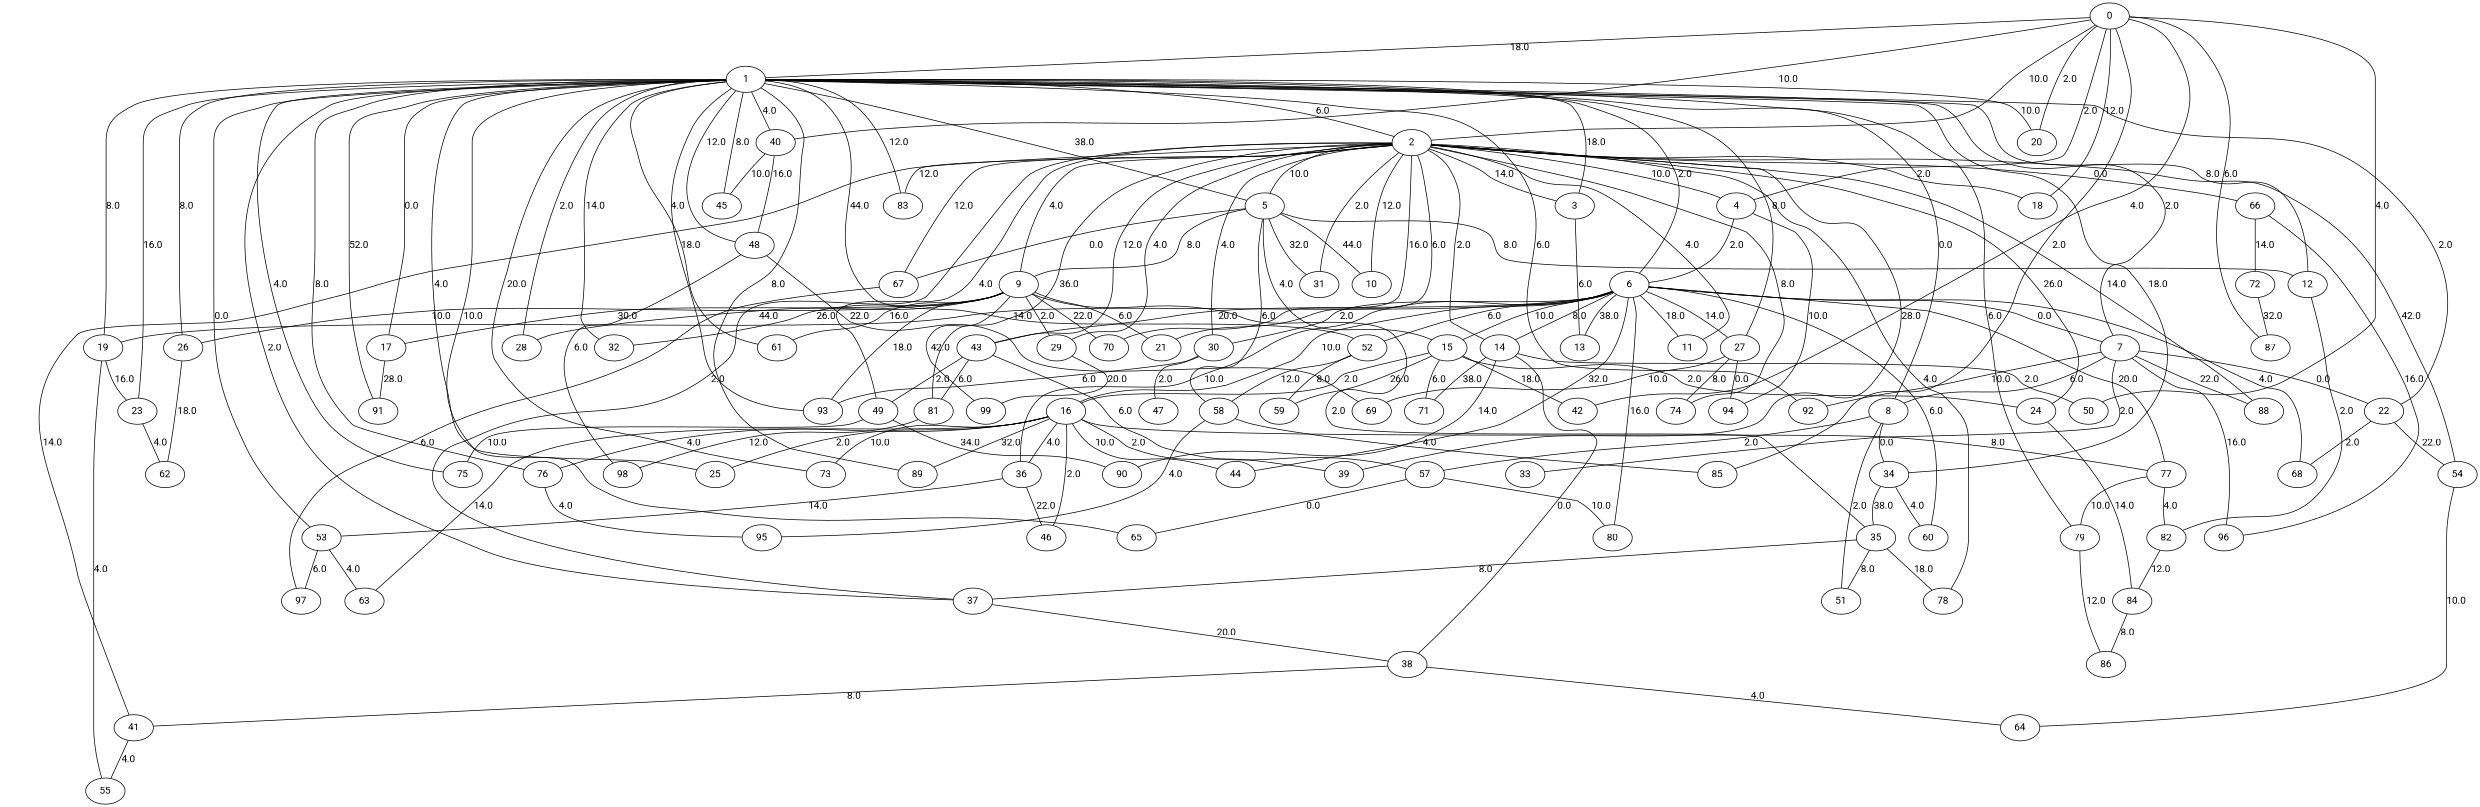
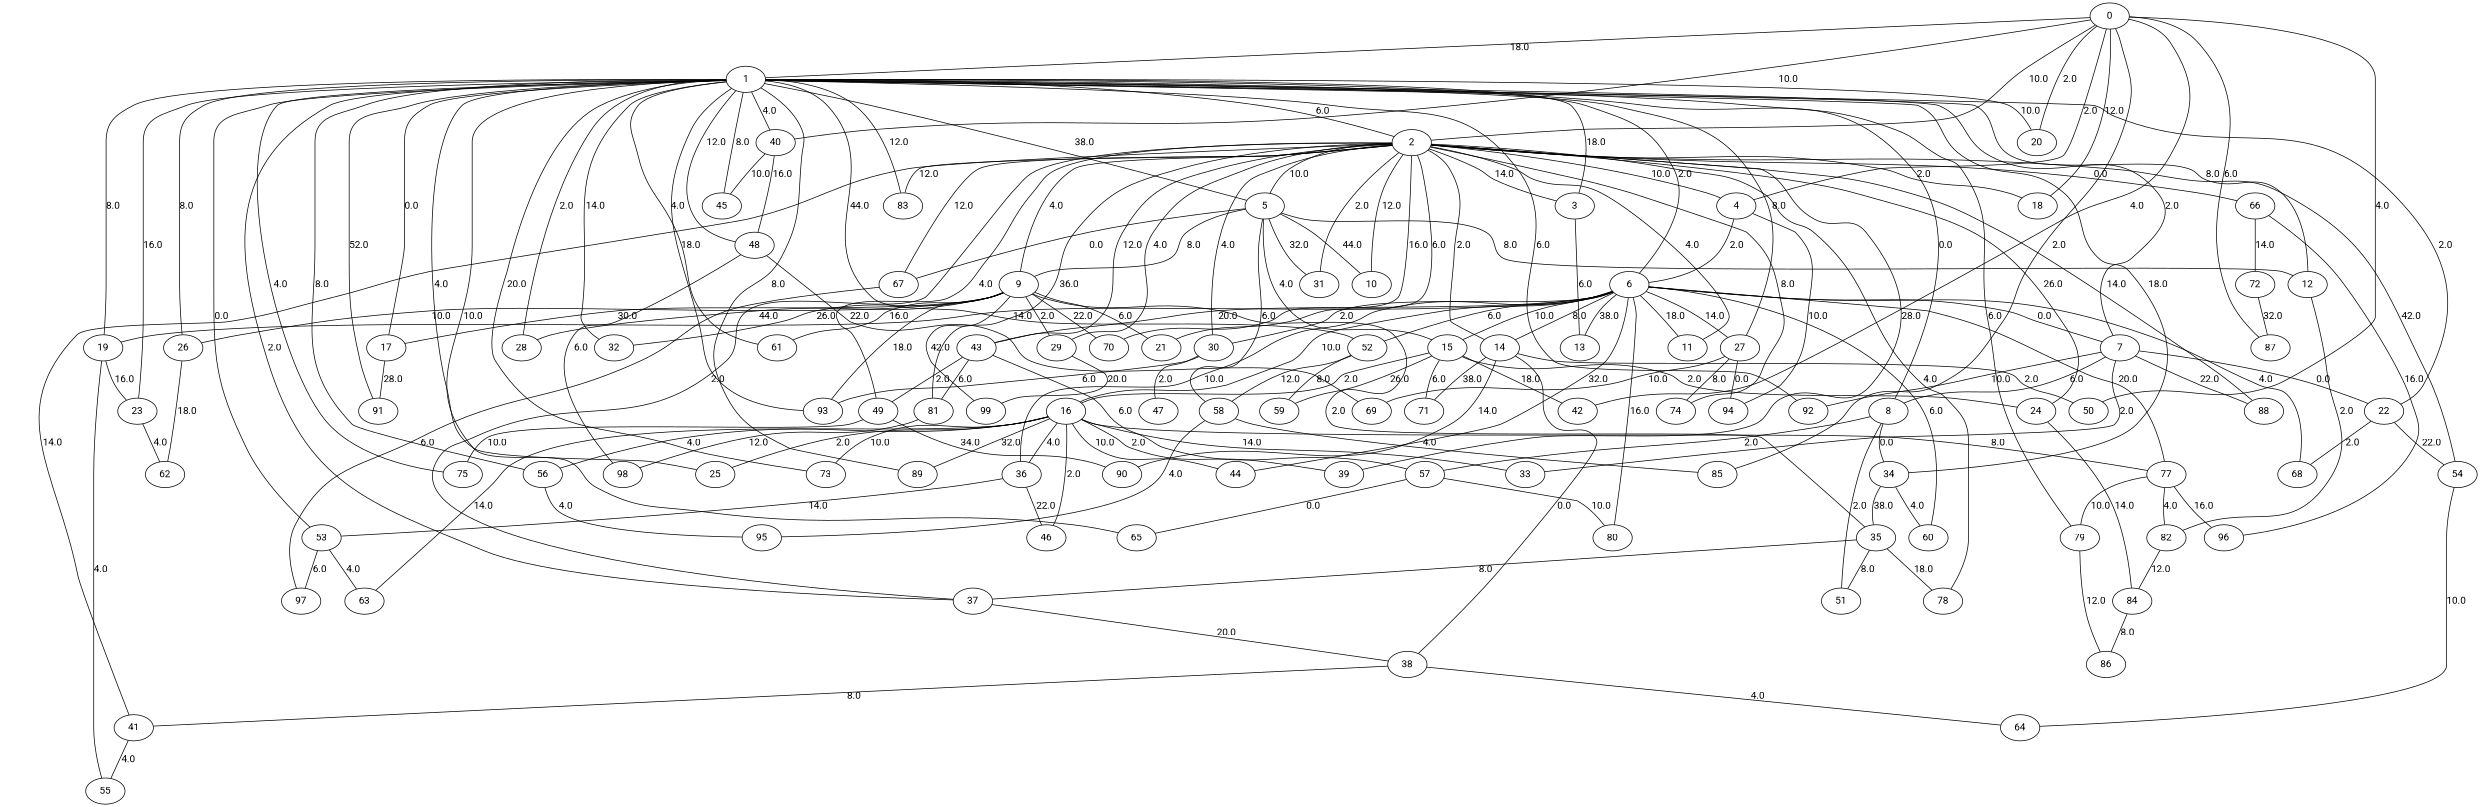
edge "7" -- "96": now "77" -- "96"
edge "16" -- "33": added, label "14.0"
node "76": label "76" -> "56"
